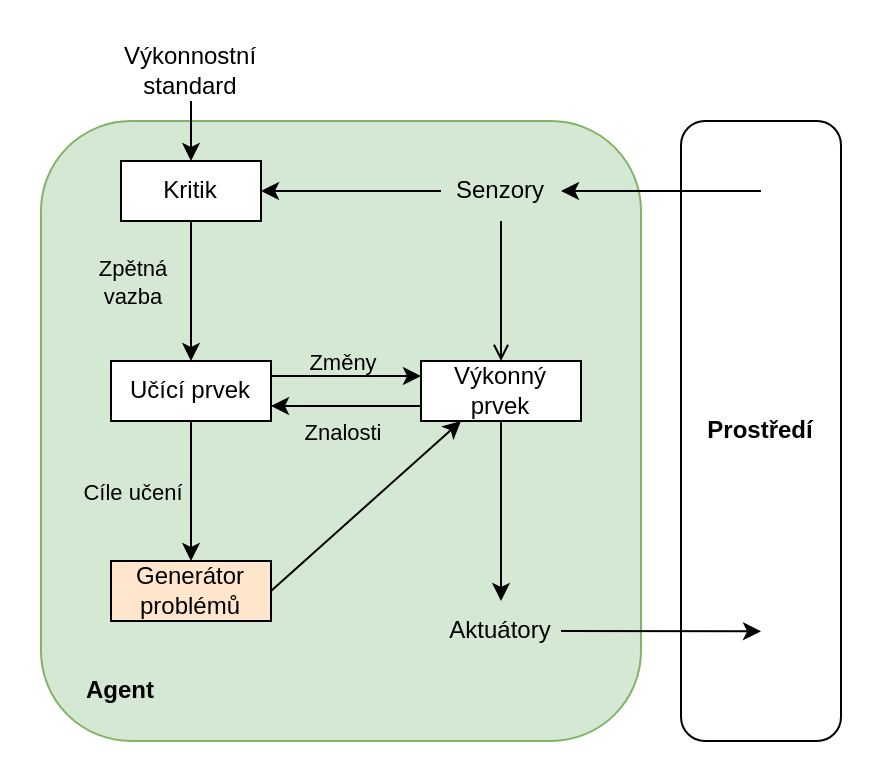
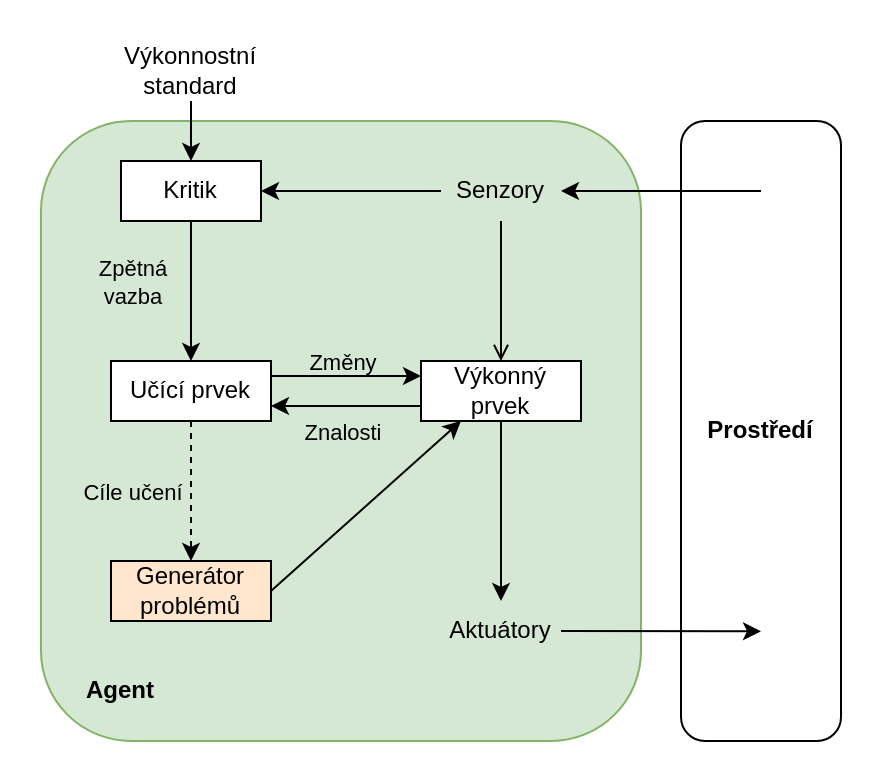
edge "Učící prvek" -> "Generátor problémů": style solid -> dashed
